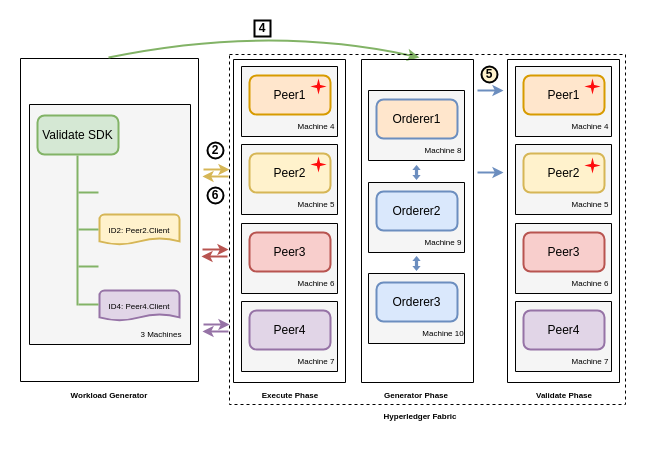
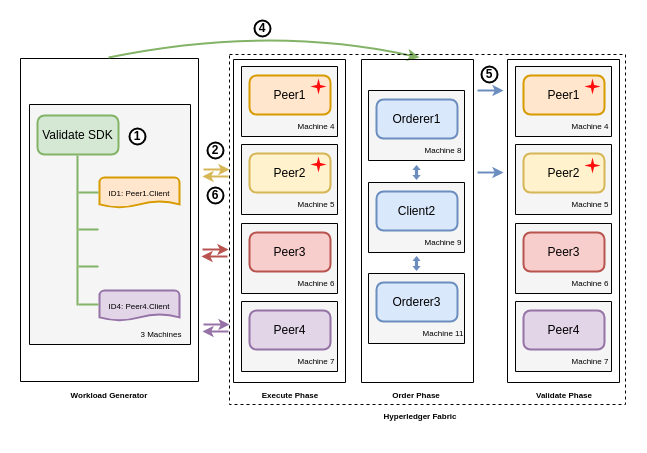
node "4": shape rectangle -> ellipse
node "5": fillcolor #fff2cc -> #ffffff
node "Orderer1": fillcolor #ffe6cc -> #dae8fc
node "1": added
node "ID1: Peer1.Client": added
node "Orderer2": label "Orderer2" -> "Client2"
node "ID2: Peer2.Client": removed
node "Machine 10": label "Machine 10" -> "Machine 11"
node "Generator Phase": label "Generator Phase" -> "Order Phase"
